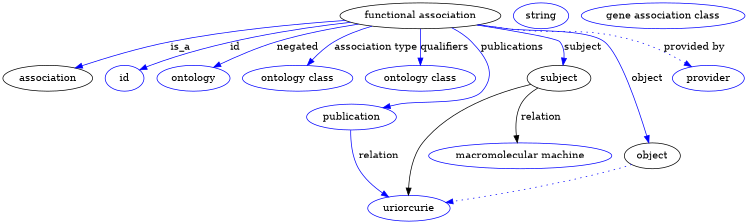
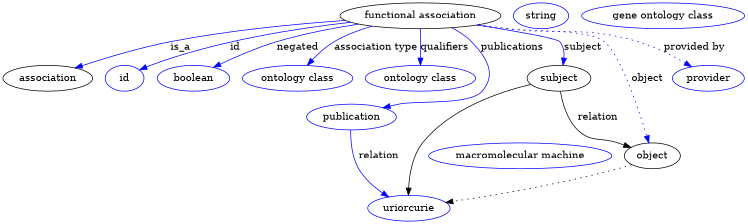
node "gene association class": label "gene association class" -> "gene ontology class"
edge "functional association" -> "object": style solid -> dotted
node "ontology": label "ontology" -> "boolean"
edge "subject" -> "macromolecular machine": now "subject" -> "object"
edge "object" -> "uriorcurie": color blue -> black
